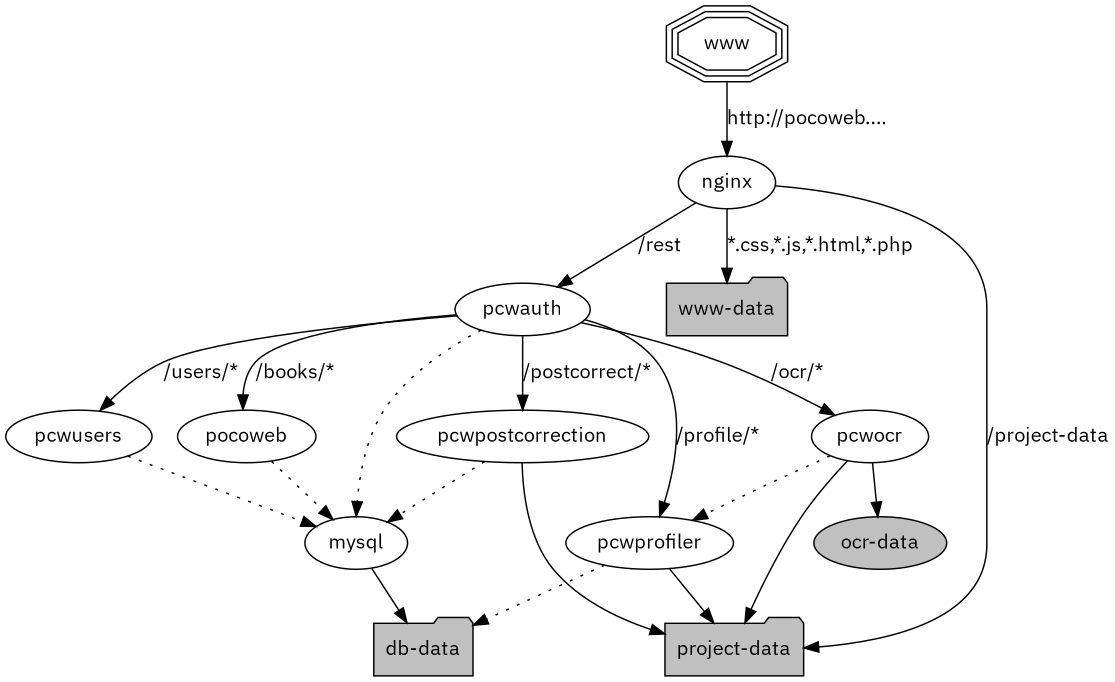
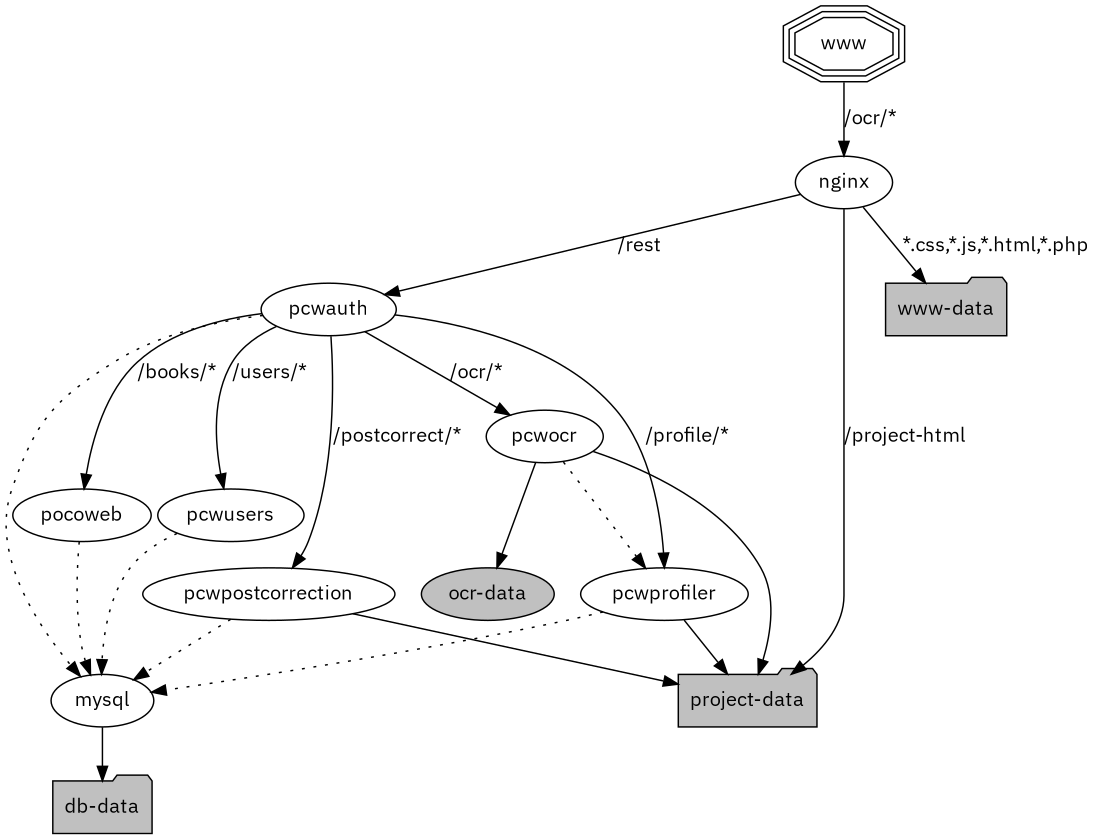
edge "www" -> "nginx": label "http://pocoweb...." -> "/ocr/*"
edge "nginx" -> "project-data": label "/project-data" -> "/project-html"
edge "pcwprofiler" -> "db-data": now "pcwprofiler" -> "mysql"
